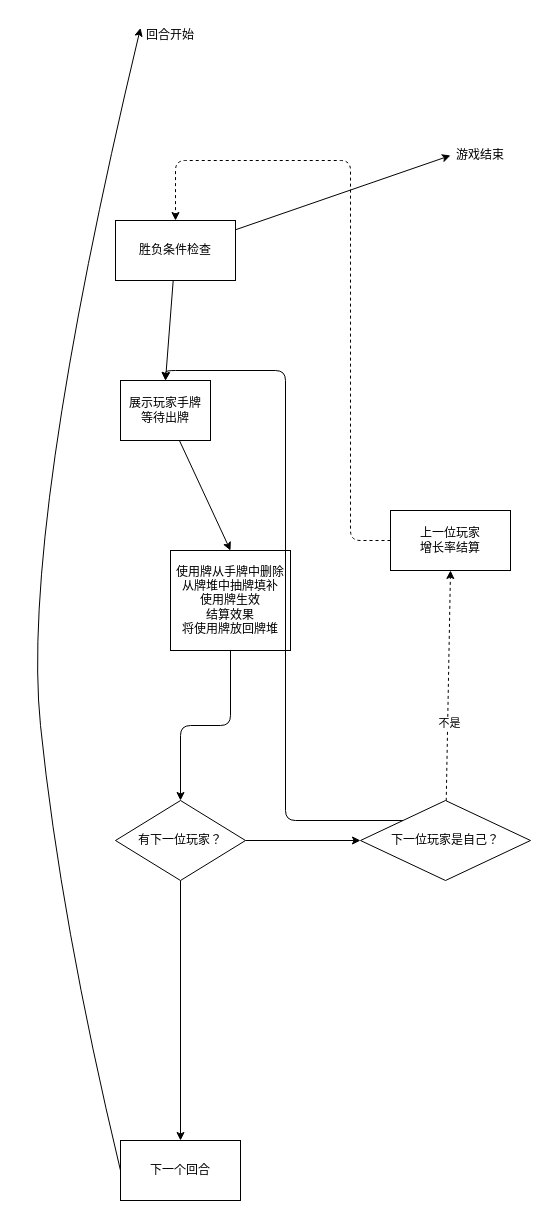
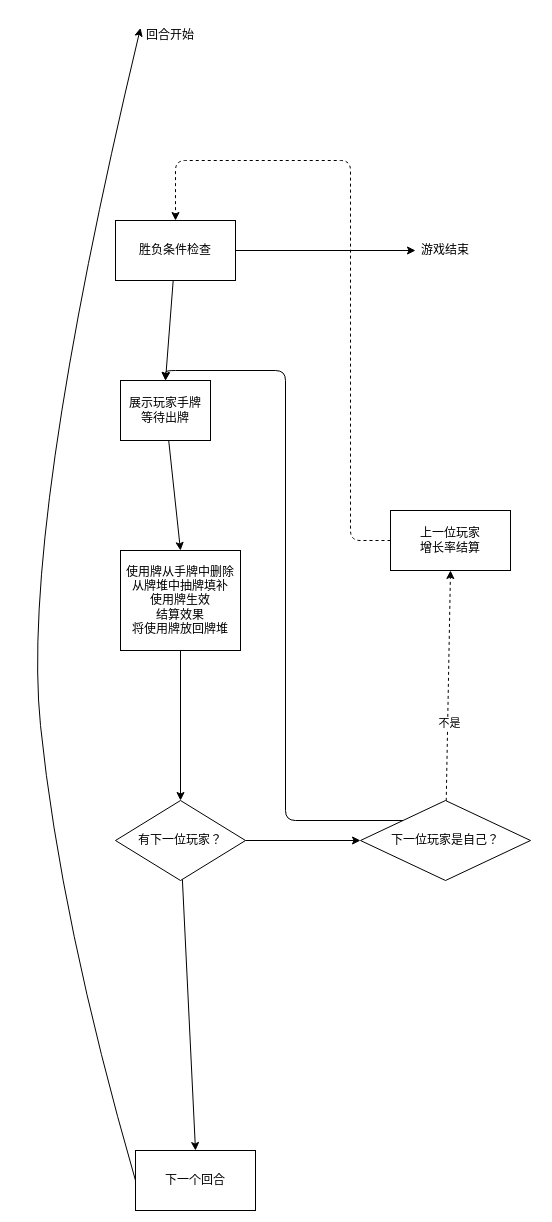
node "游戏结束": moved (481, 156) -> (446, 251)
node "使用牌从手牌中删除 从牌堆中抽牌填补 使用牌生效 结算效果 将使用牌放回牌堆": moved (231, 601) -> (181, 601)
node "下一个回合": moved (181, 1171) -> (196, 1181)
